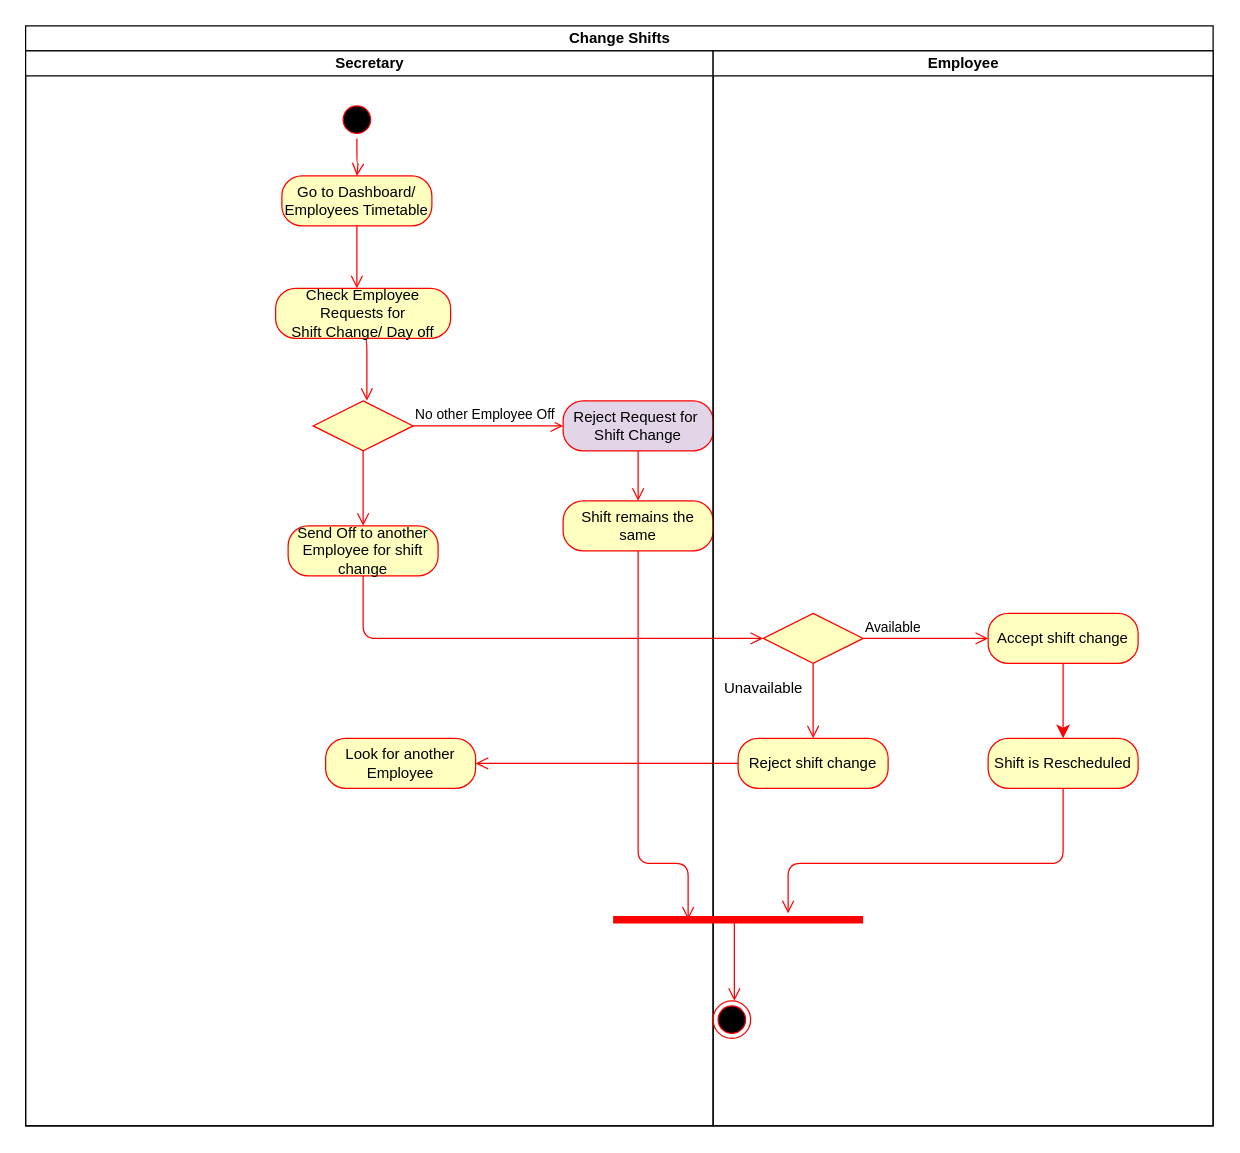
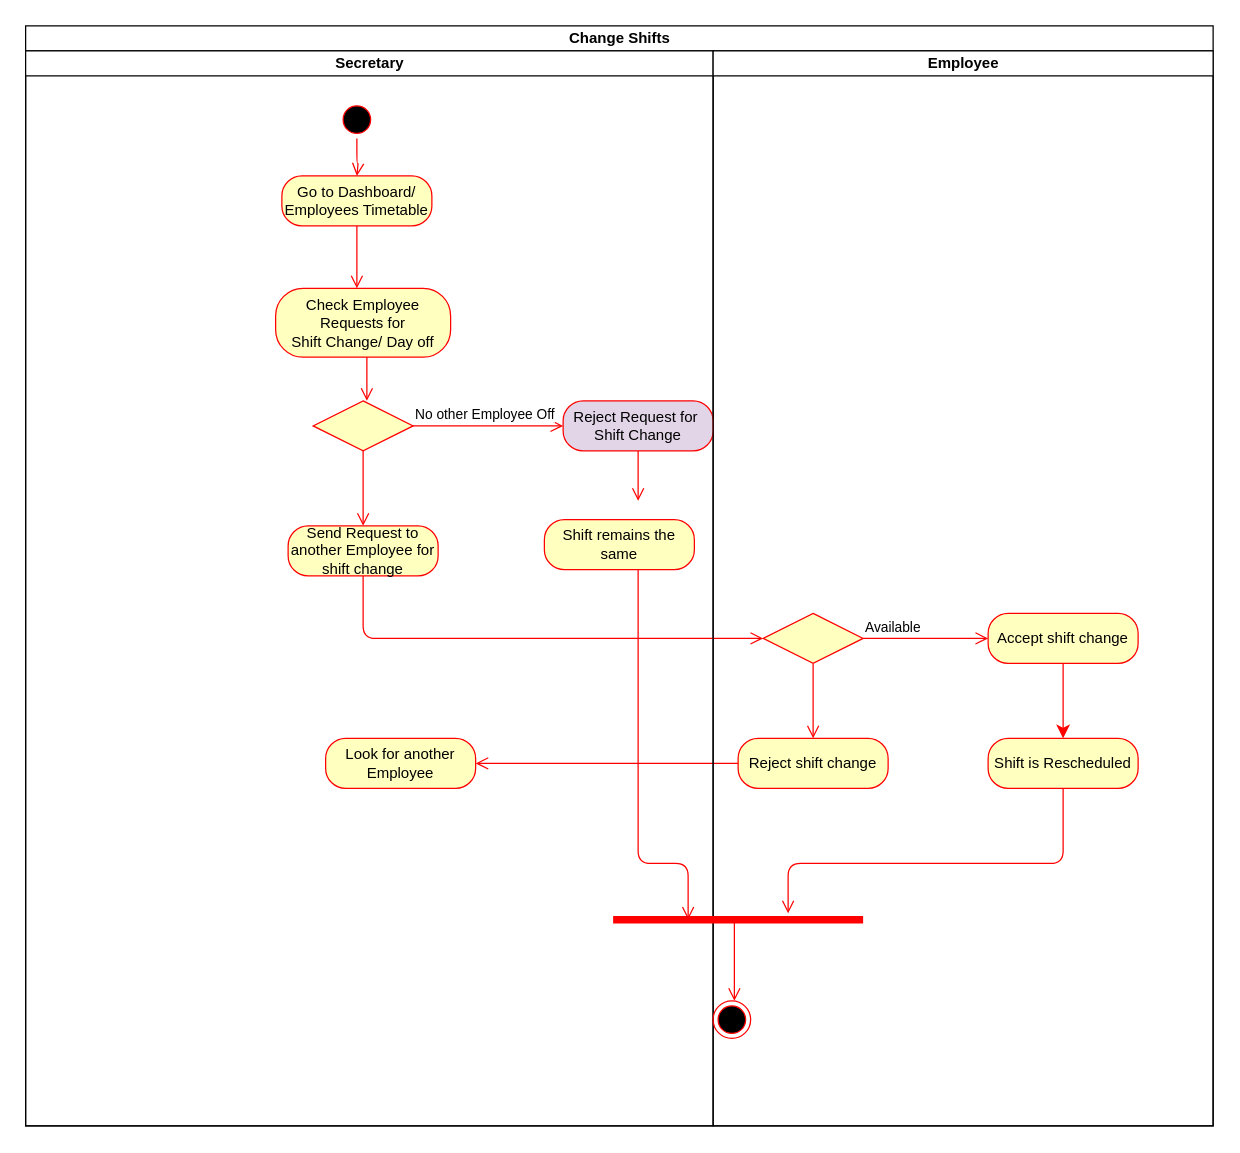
node "Check Employee Requests for Shift Change/ Day off": size 175x50 -> 175x69
node "Shift remains the same": moved (638, 526) -> (619, 544)
node "Send Off to another Employee for shift change": label "Send Off to another Employee for shift change" -> "Send Request to another Employee for shift change"
node "Unavailable": removed
